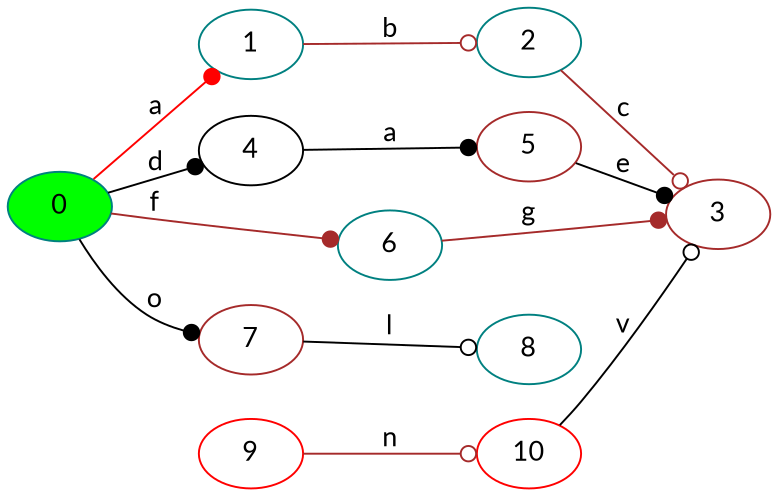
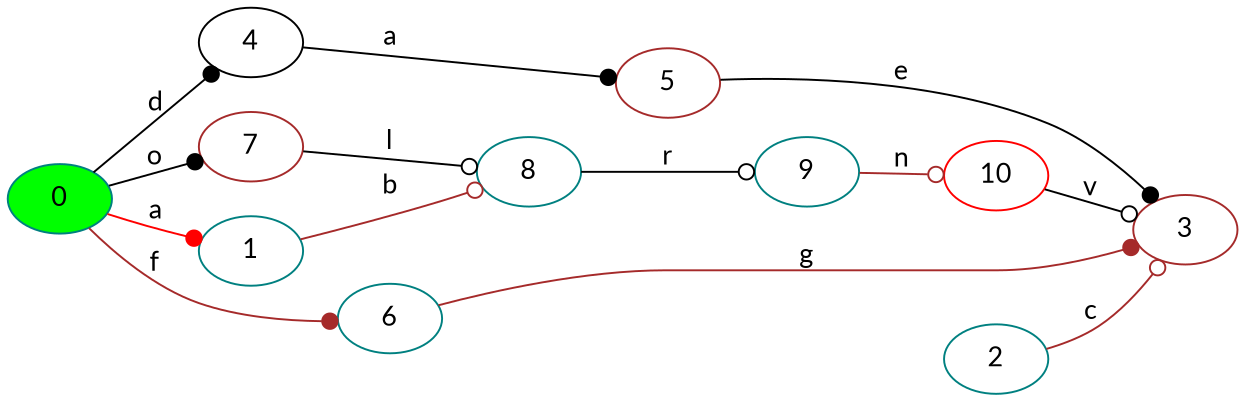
edge "1" -> "2": now "1" -> "8"
edge "8" -> "9": added, label "r"
node "9": color red -> teal
